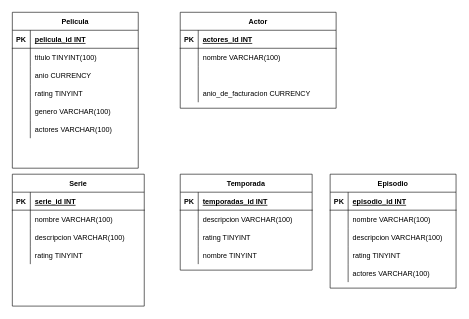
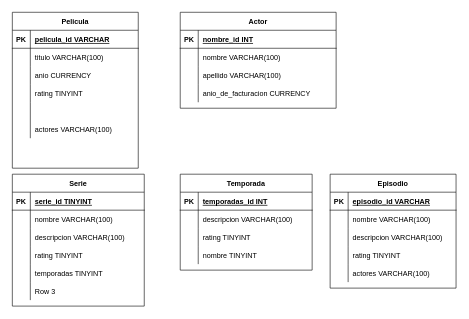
node "pelicula_id INT": label "pelicula_id INT" -> "pelicula_id VARCHAR"
node "actores_id INT": label "actores_id INT" -> "nombre_id INT"
node "titulo TINYINT(100)": label "titulo TINYINT(100)" -> "titulo VARCHAR(100)"
node "apellido VARCHAR(100)": added
node "genero VARCHAR(100)": removed
node "serie_id INT": label "serie_id INT" -> "serie_id TINYINT"
node "episodio_id INT": label "episodio_id INT" -> "episodio_id VARCHAR"
node "temporadas TINYINT": added
node "Row 3": added
